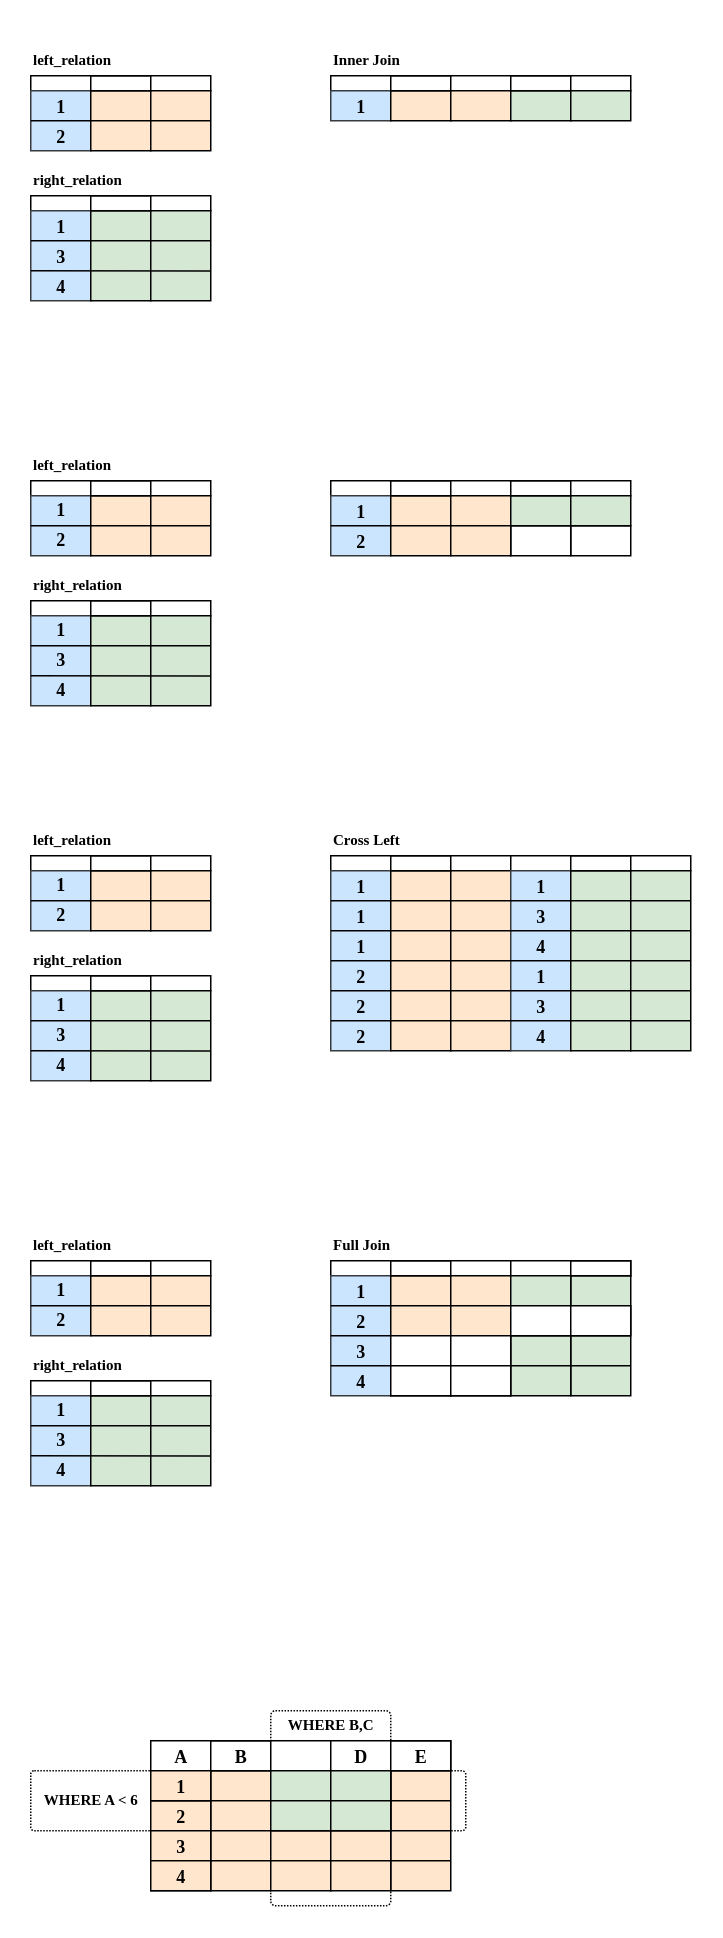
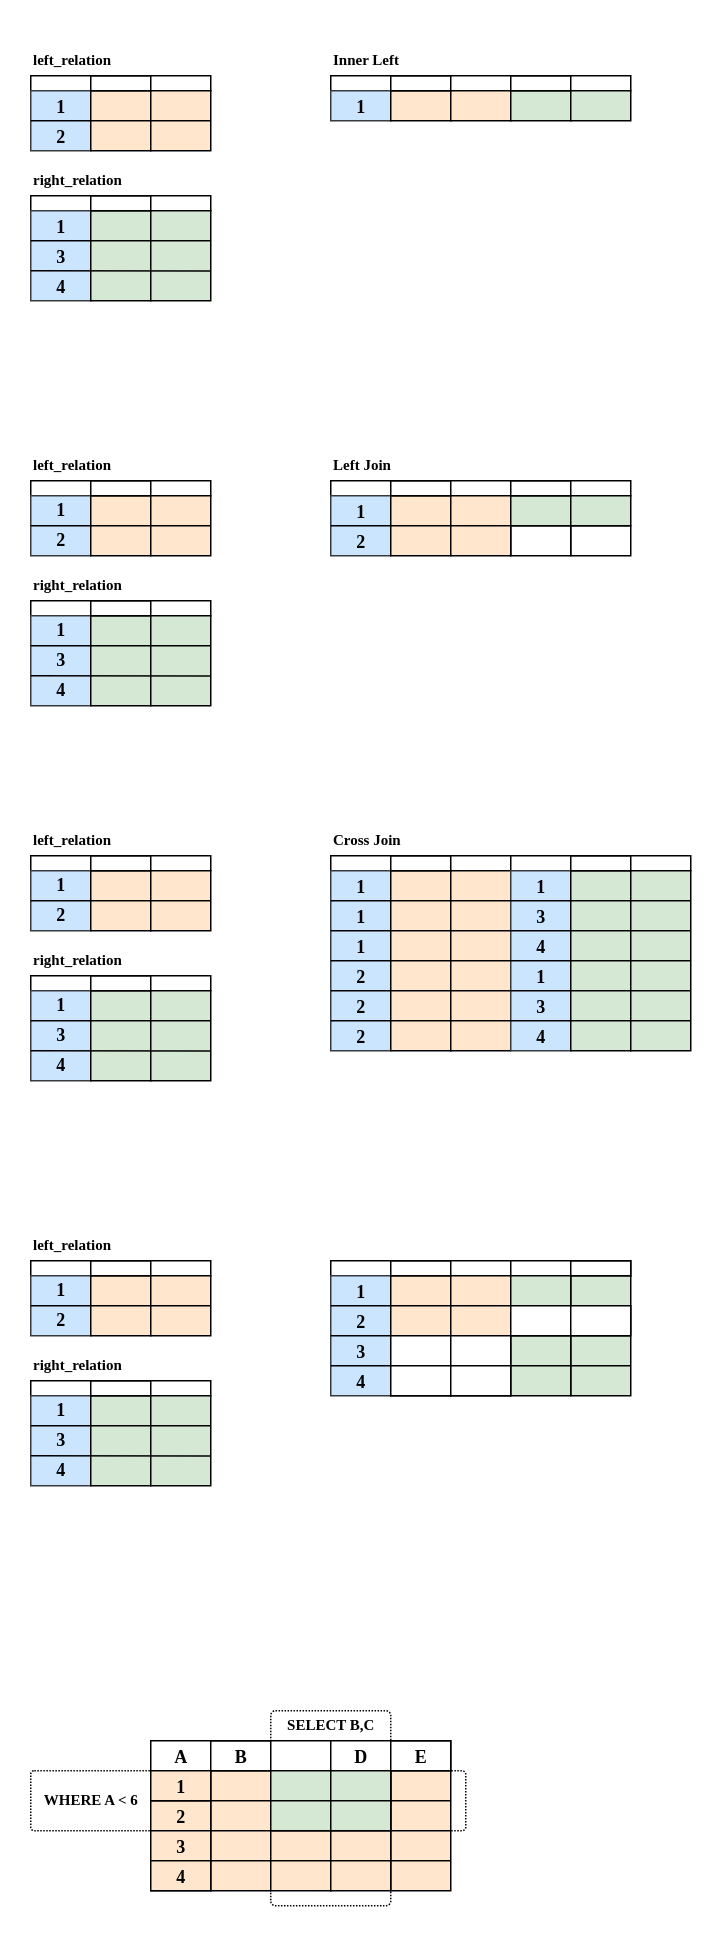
node "Inner Join": label "Inner Join" -> "Inner Left"
node "Left Join": added
node "Cross Left": label "Cross Left" -> "Cross Join"
node "Full Join": removed
node "WHERE B,C": label "WHERE B,C" -> "SELECT B,C"
